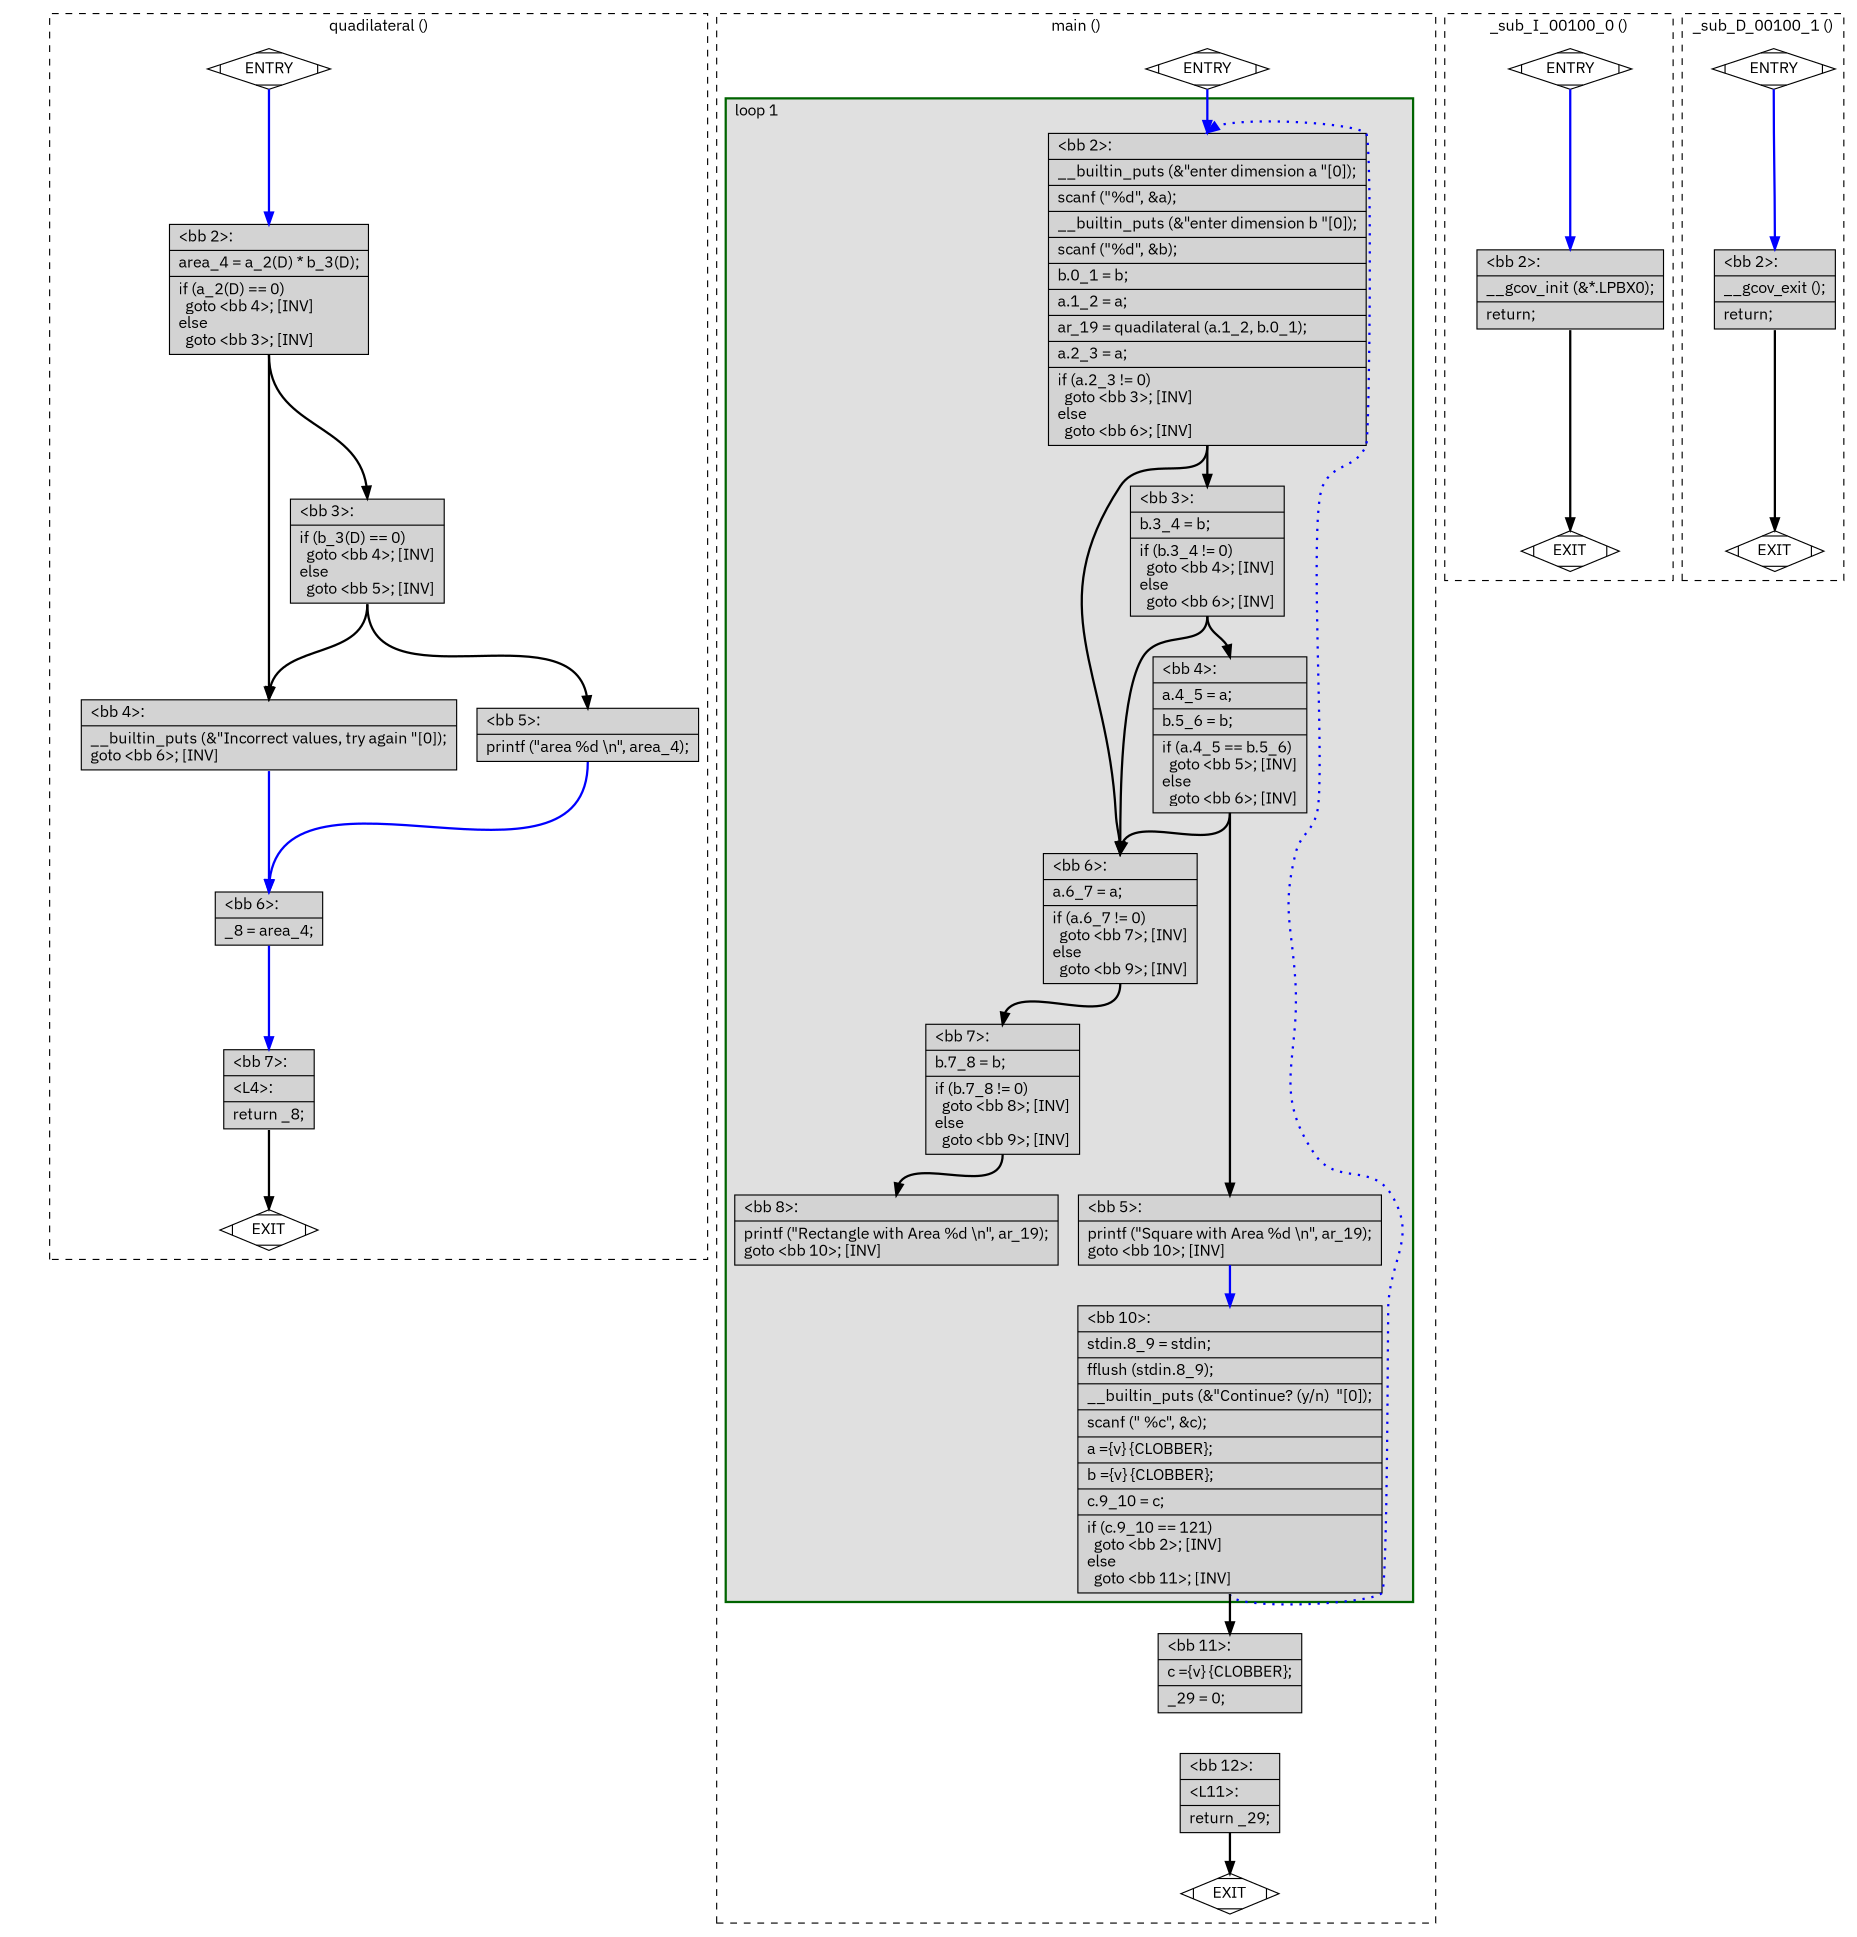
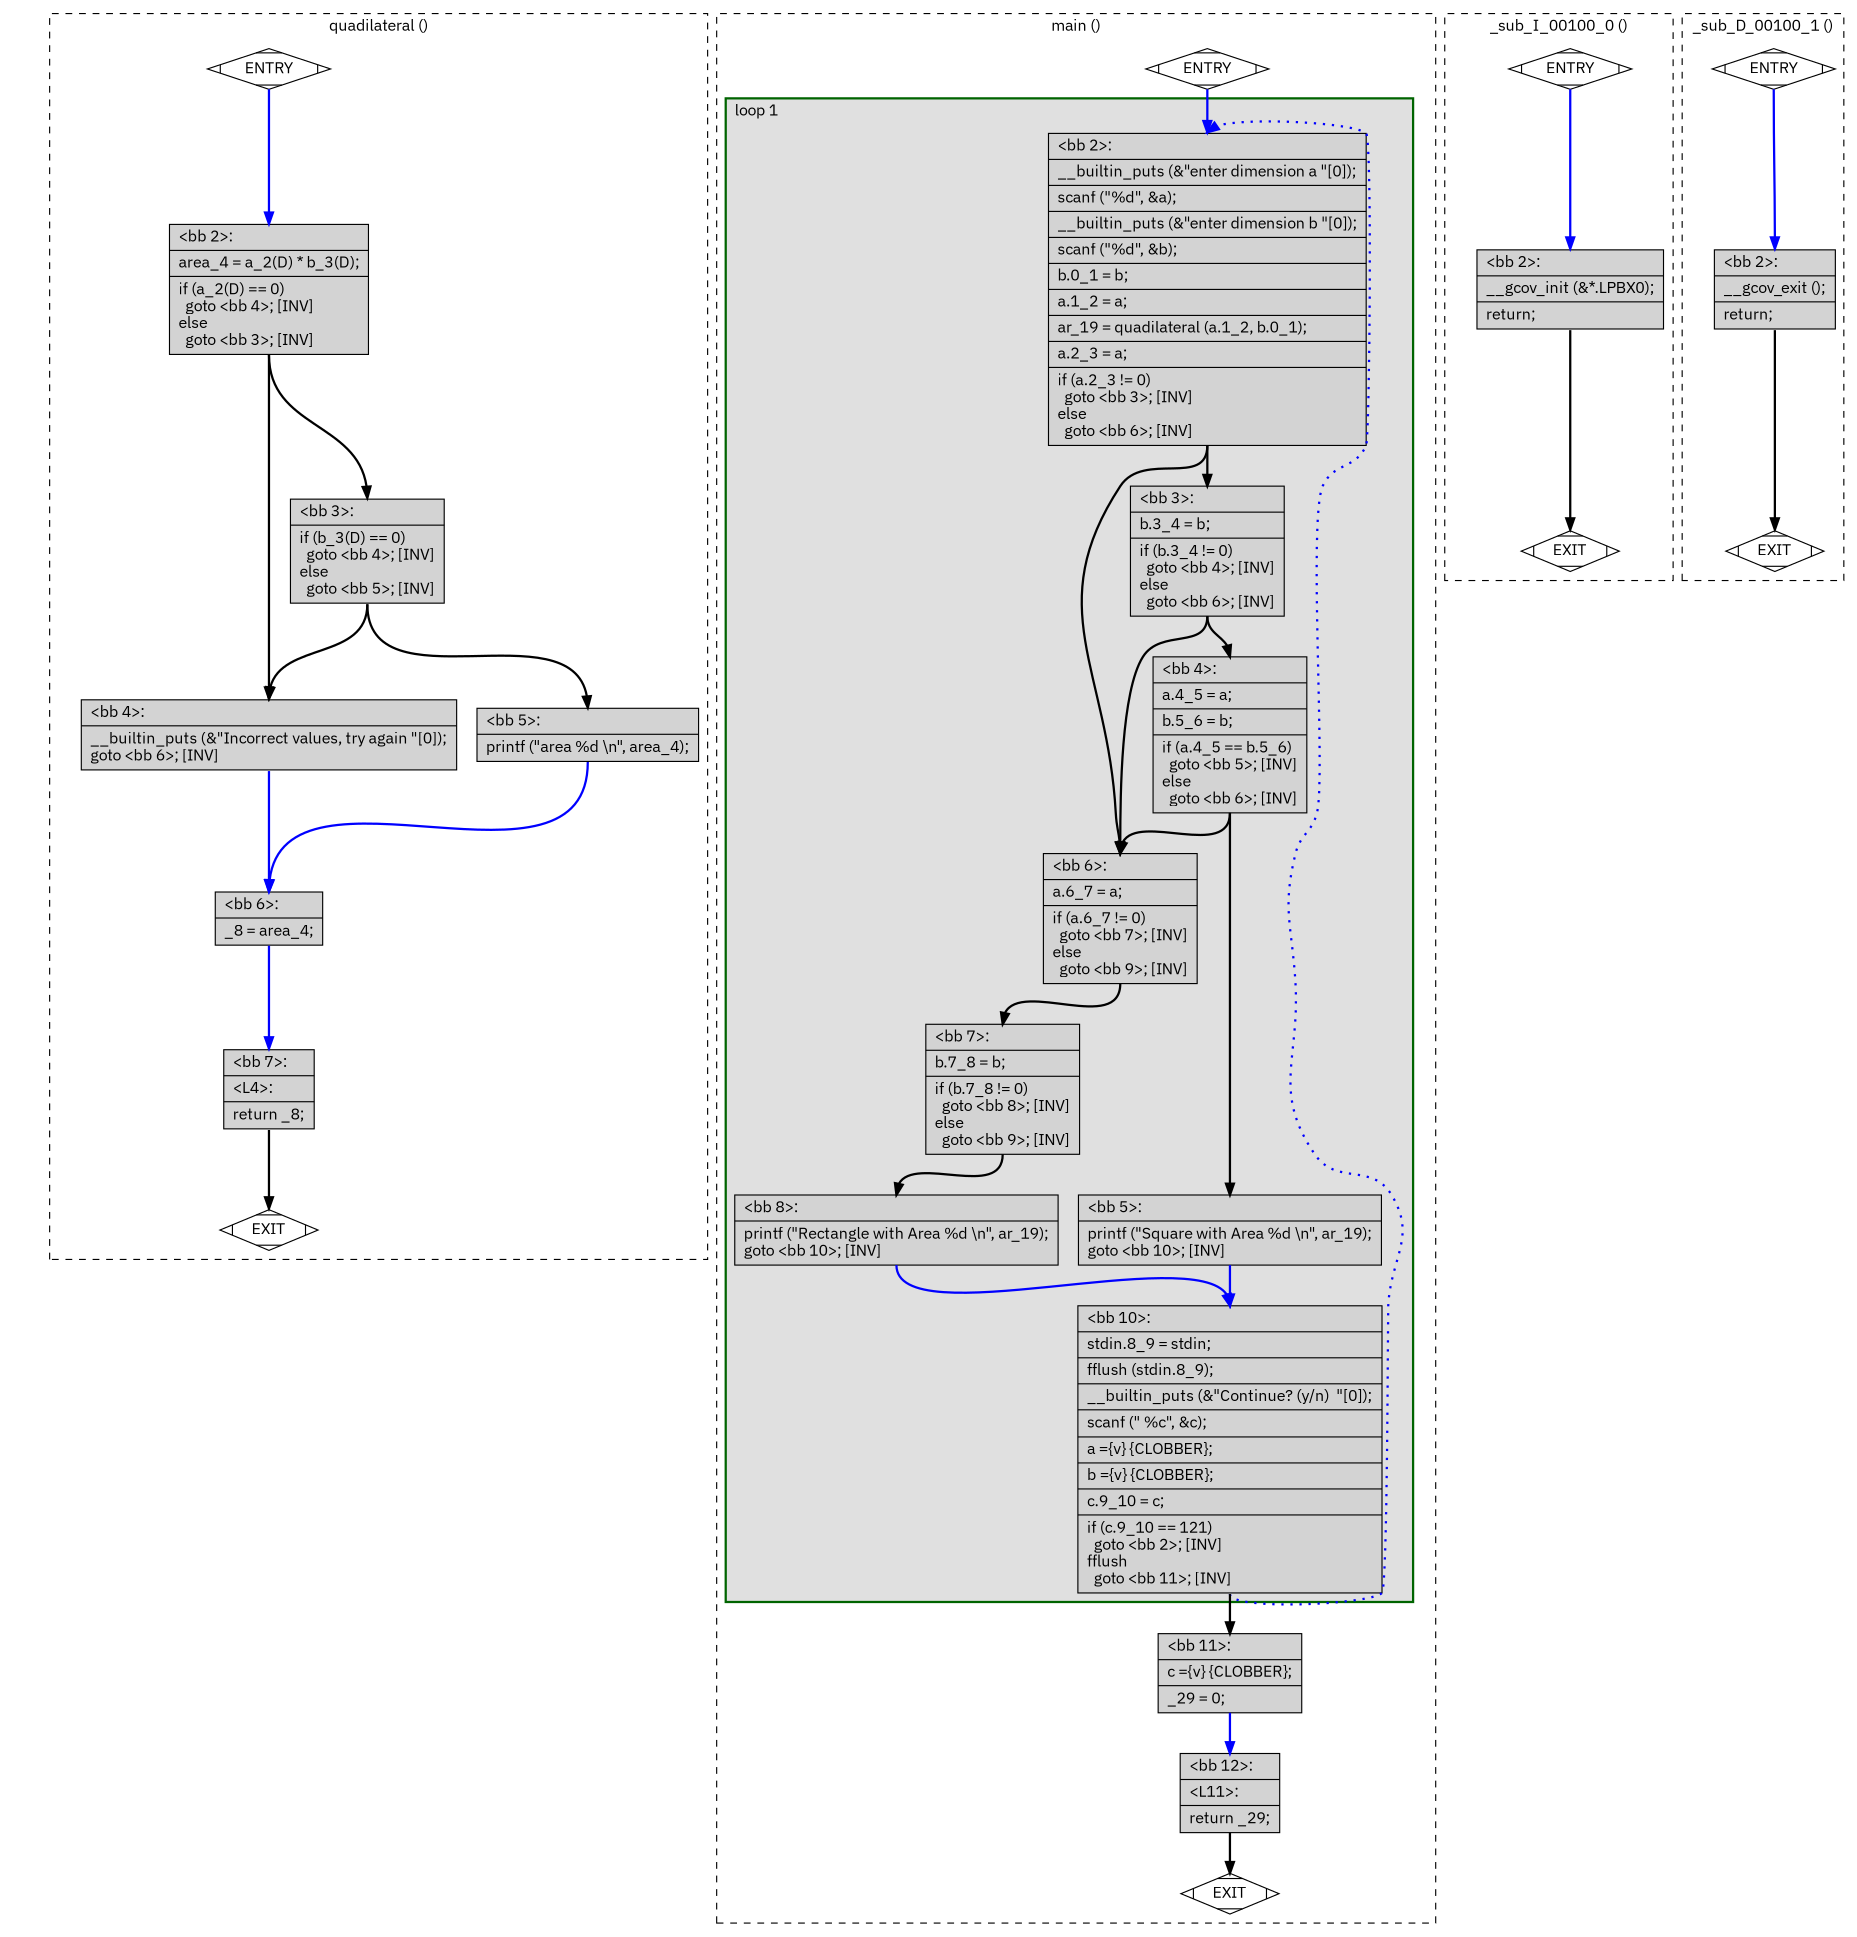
edge "<bb 8>:" -> "<bb 10>:": added
node "<bb 10>:": text "else" -> "fflush"
edge "<bb 11>:" -> "<bb 12>:": added
